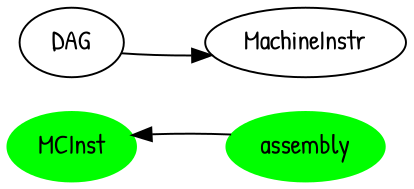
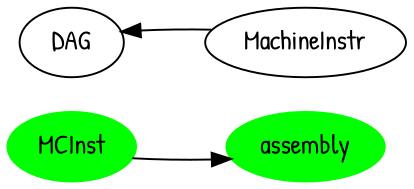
edge "DAG" -> "MachineInstr": reversed
edge "assembly" -> "MCInst": reversed
